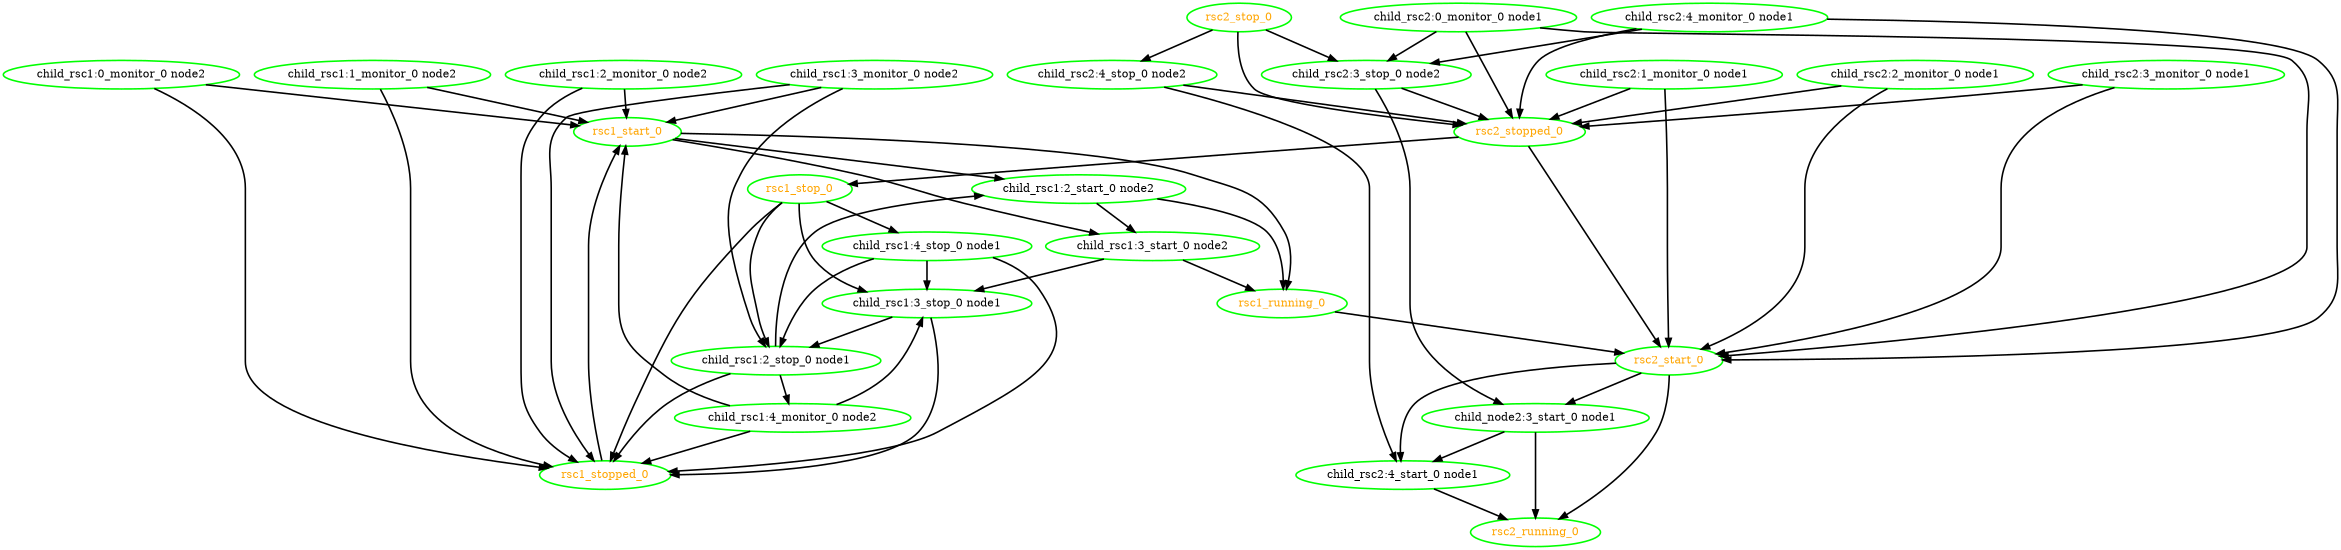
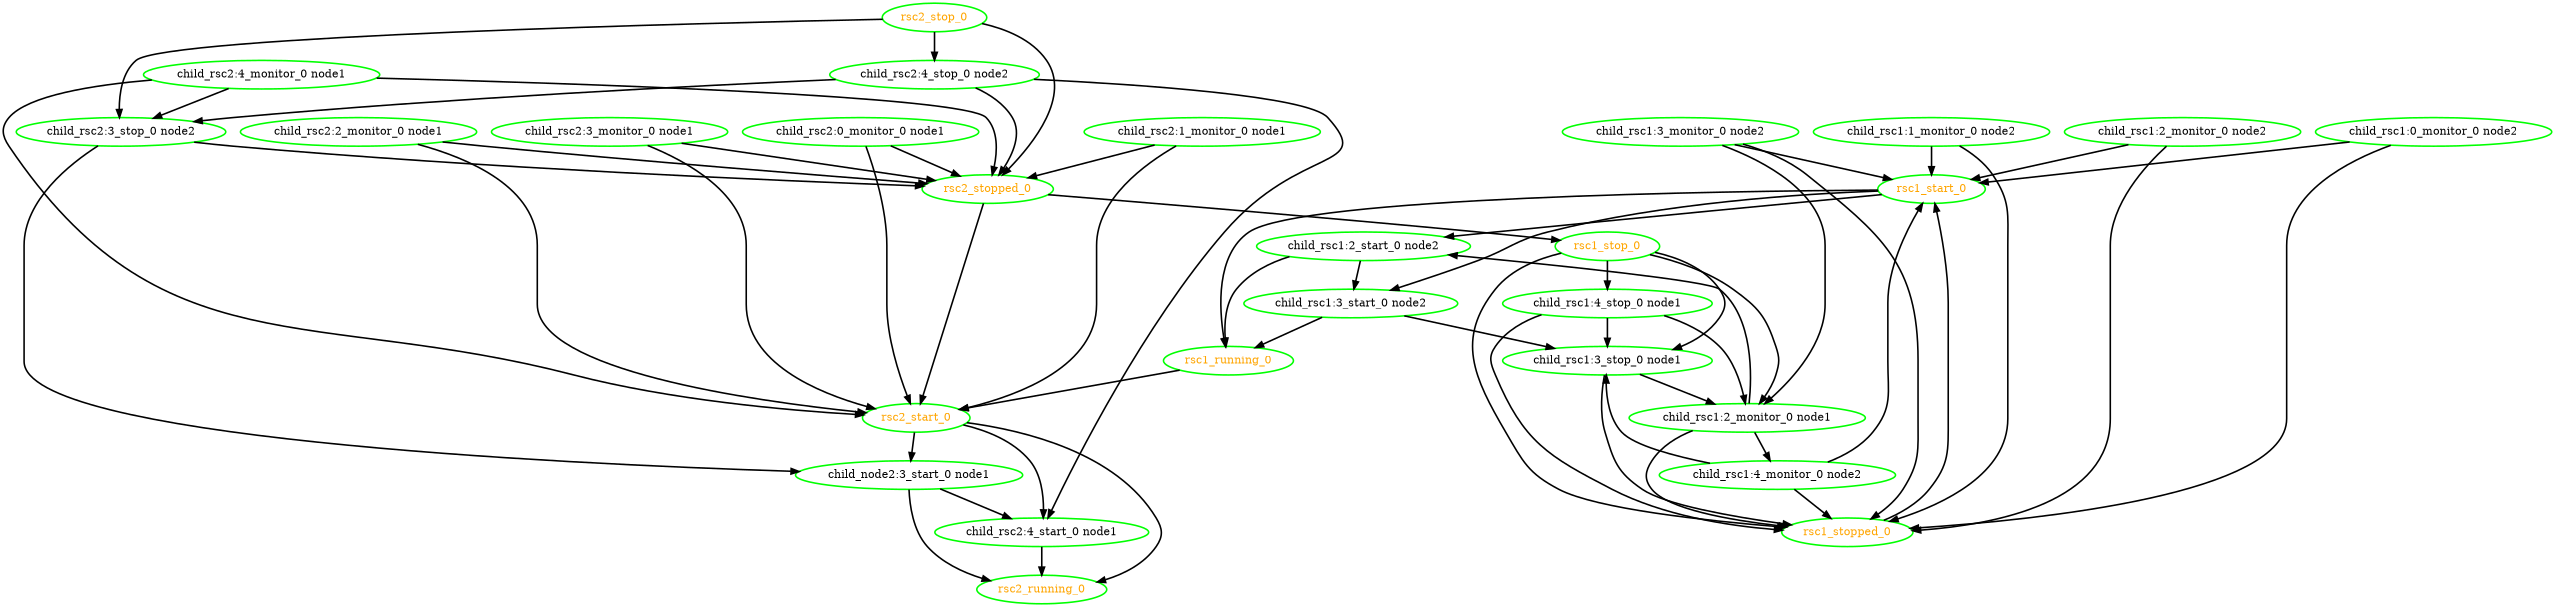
edge "child_rsc2:0_monitor_0 node1" -> "child_rsc2:3_stop_0 node2": now "child_rsc2:4_stop_0 node2" -> "child_rsc2:3_stop_0 node2"
node "child_rsc1:2_stop_0 node1": label "child_rsc1:2_stop_0 node1" -> "child_rsc1:2_monitor_0 node1"
